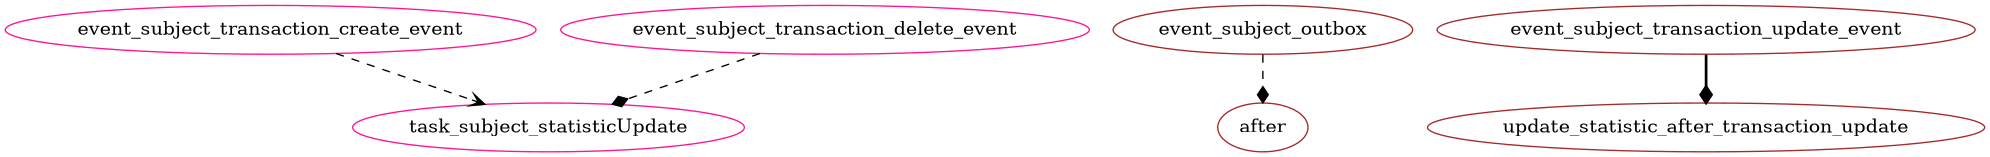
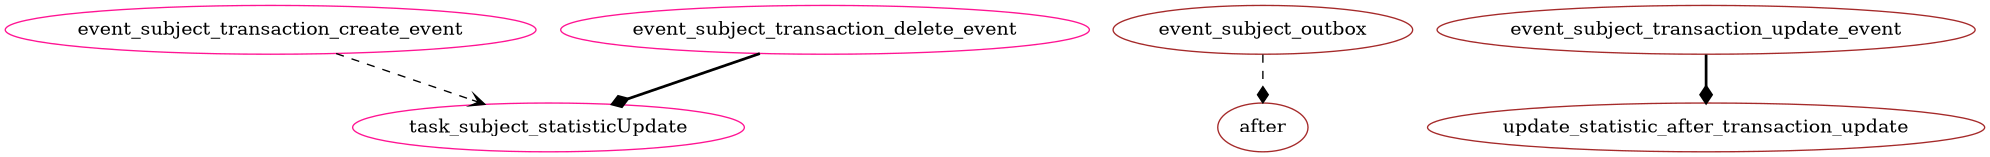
edge "event_subject_transaction_delete_event" -> "task_subject_statisticUpdate": style dashed -> bold
